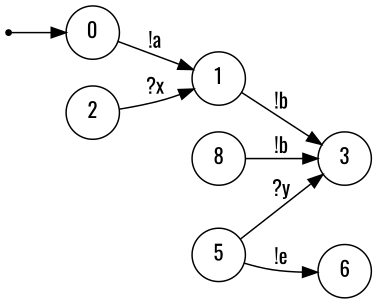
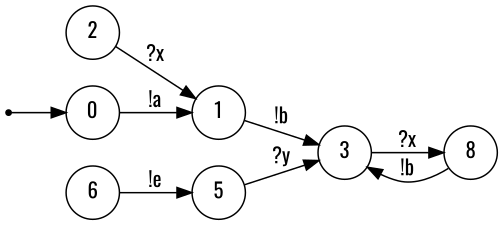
edge "3" -> "8": added, label "?x"
edge "5" -> "6": reversed
